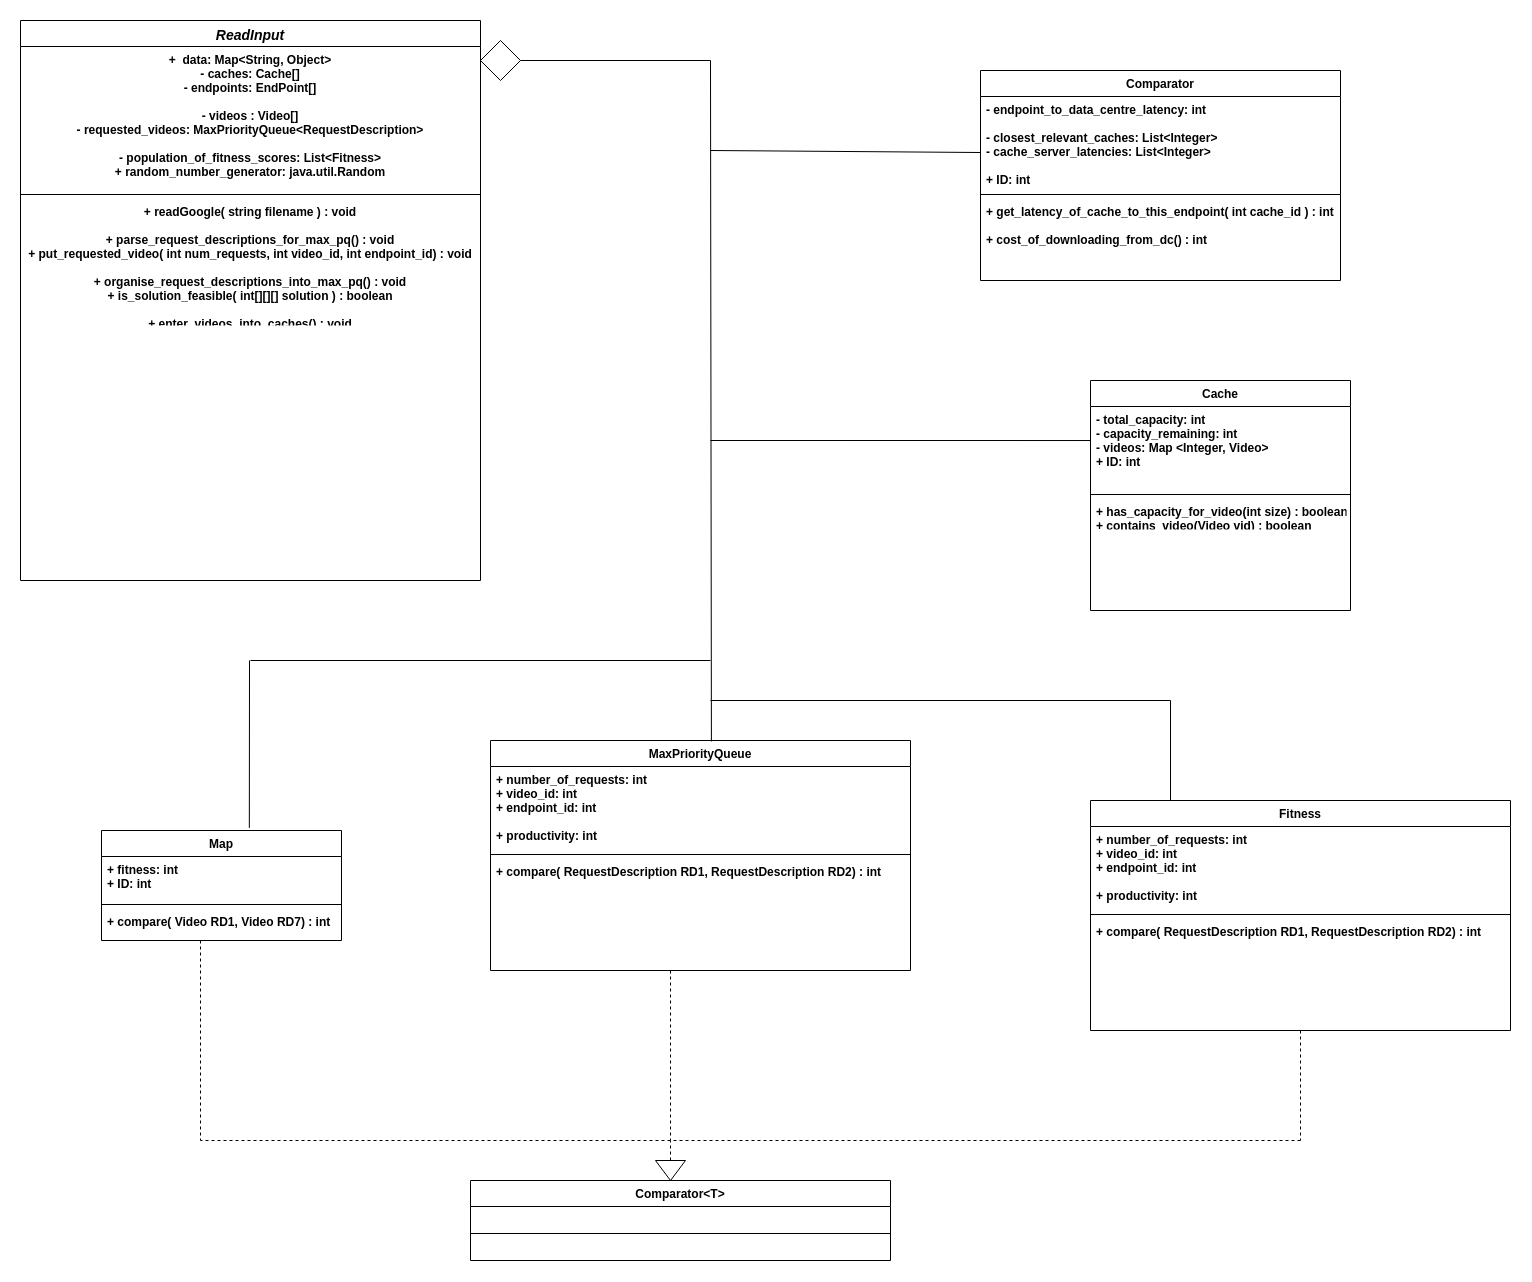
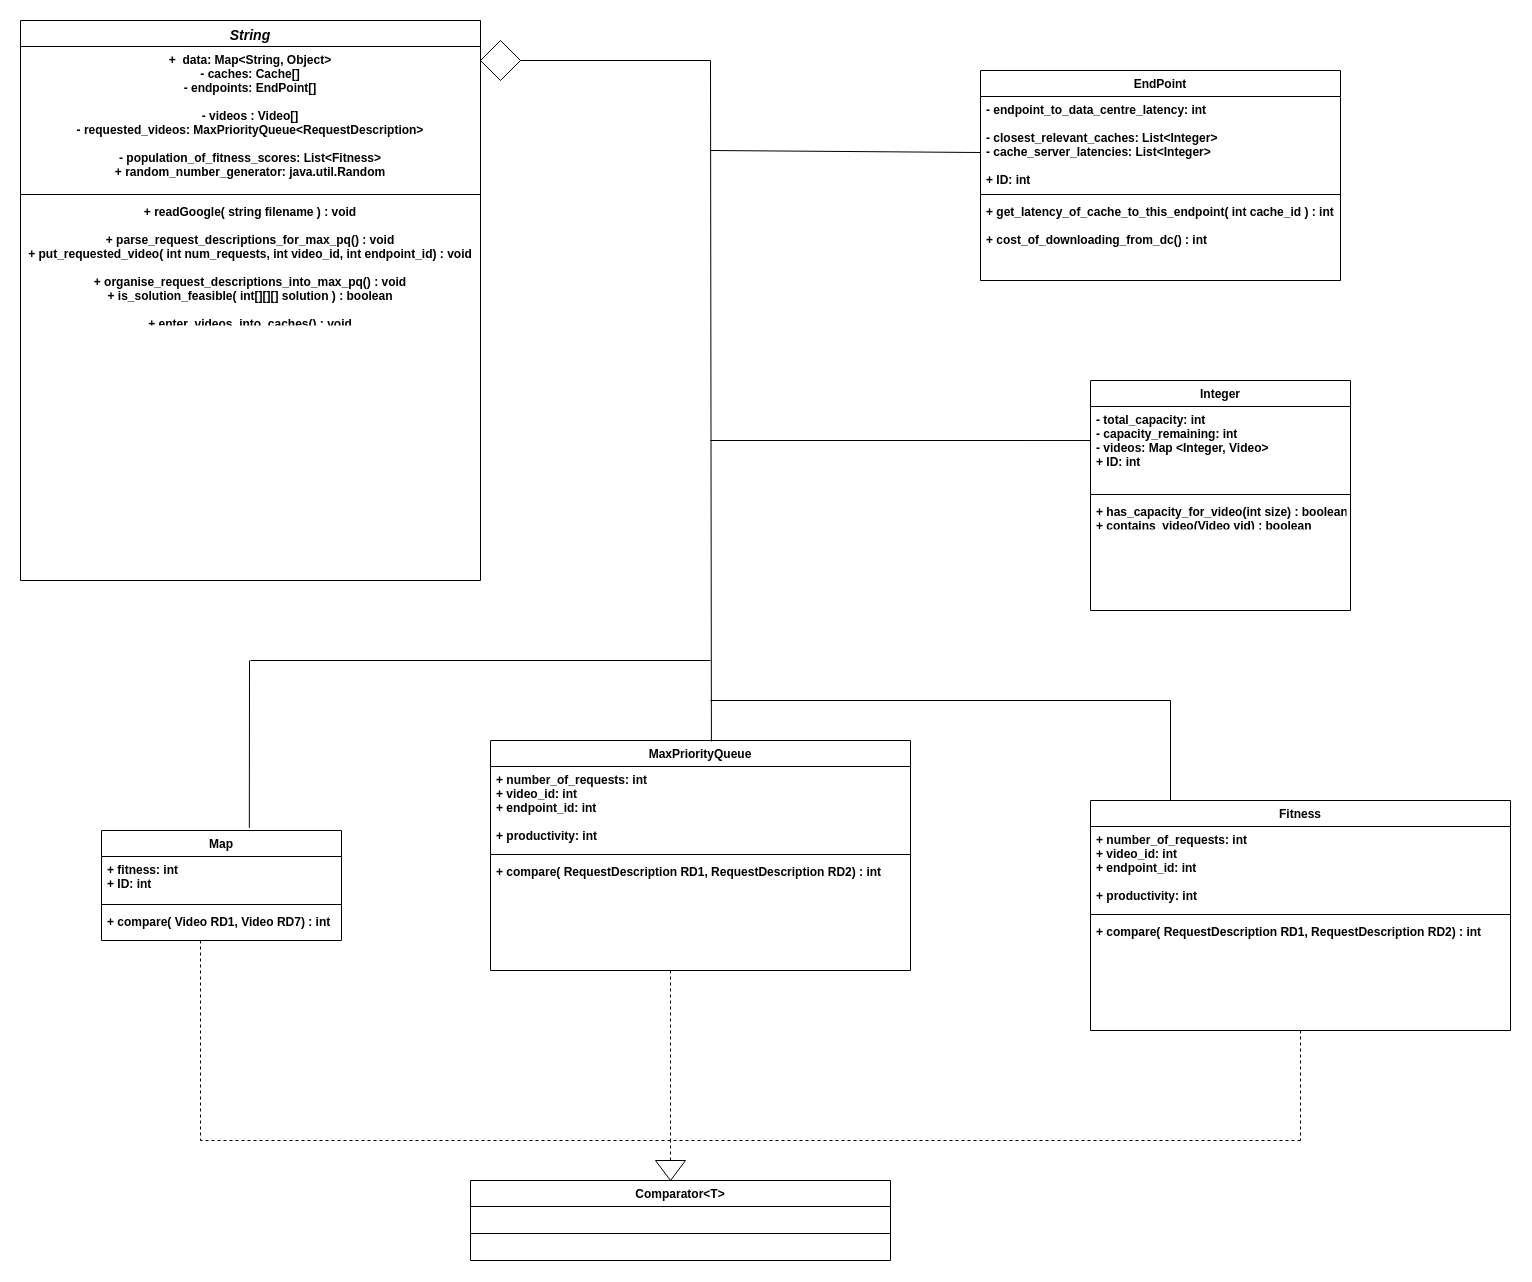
node "ReadInput": label "ReadInput" -> "String"
node "Comparator": label "Comparator" -> "EndPoint"
node "Cache": label "Cache" -> "Integer"
